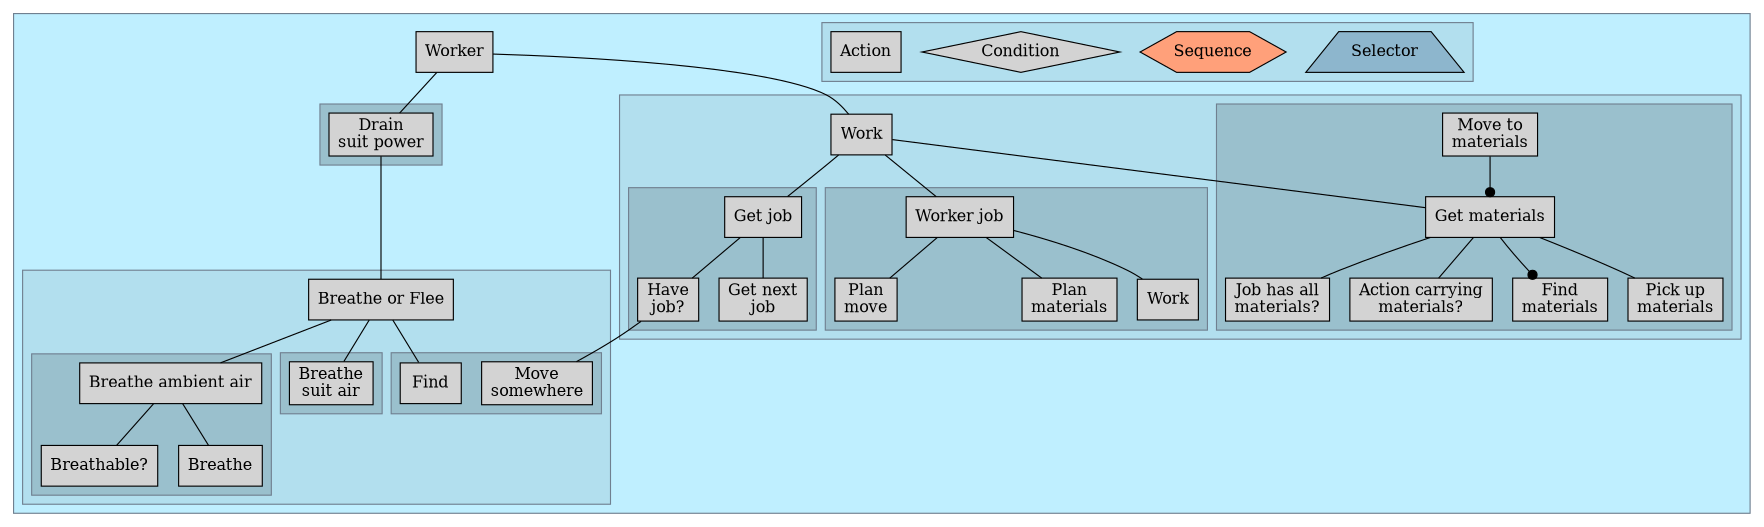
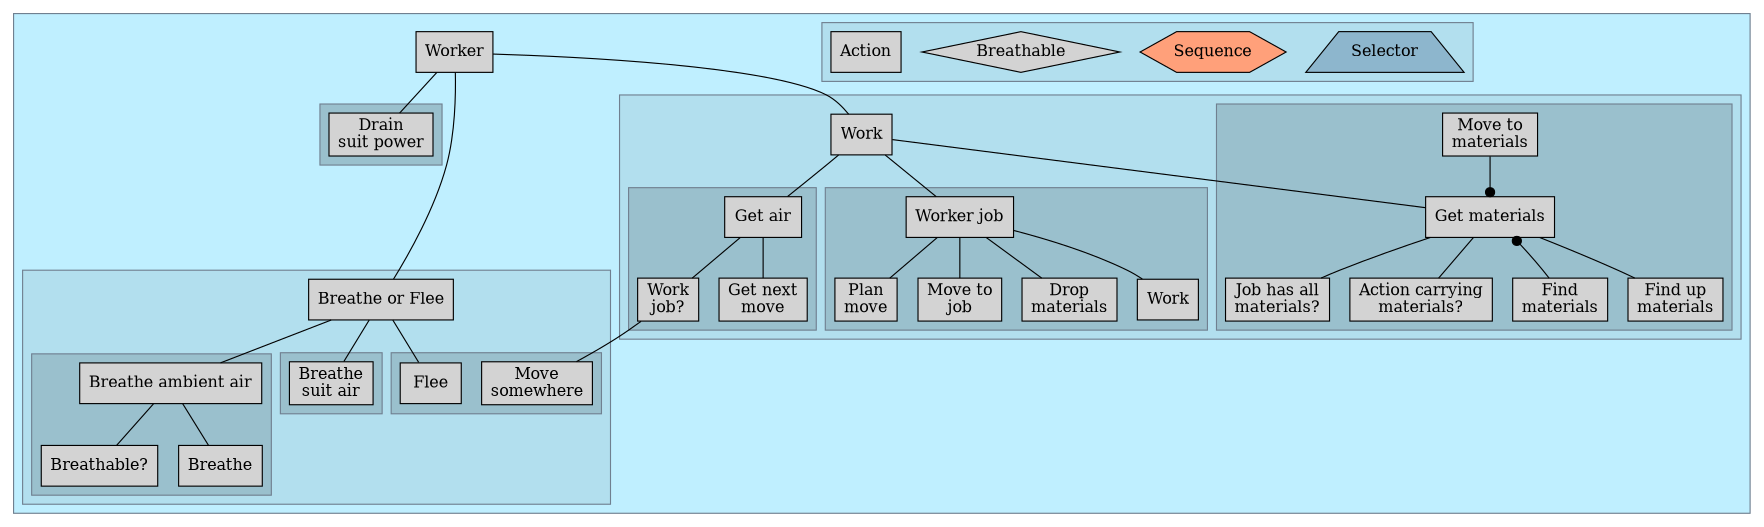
node "Condition": label "Condition" -> "Breathable"
node "Get job": label "Get job" -> "Get air"
edge "Drain suit power" -- "Breathe or Flee": now "Worker" -- "Breathe or Flee"
edge "Get materials" -> "Find materials": reversed
node "Have job?": label "Have job?" -> "Work job?"
node "Get next job": label "Get next job" -> "Get next move"
node "Move to job": added
node "Plan materials": label "Plan materials" -> "Drop materials"
node "Pick up materials": label "Pick up materials" -> "Find up materials"
node "Find": label "Find" -> "Flee"
